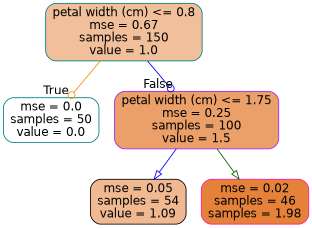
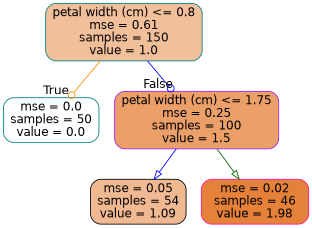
node "petal width (cm) <= 0.8 mse = 0.67 samples = 150 value = 1.0": label "petal width (cm) <= 0.8 mse = 0.67 samples = 150 value = 1.0" -> "petal width (cm) <= 0.8 mse = 0.61 samples = 150 value = 1.0"
node "mse = 0.02 samples = 46 samples = 1.98": label "mse = 0.02 samples = 46 samples = 1.98" -> "mse = 0.02 samples = 46 value = 1.98"
